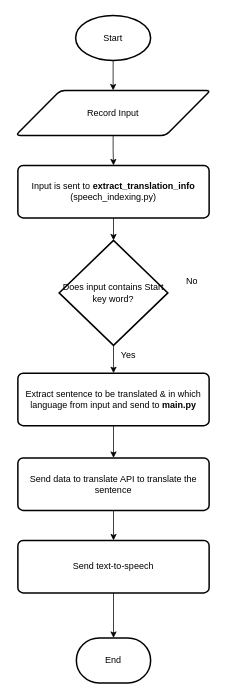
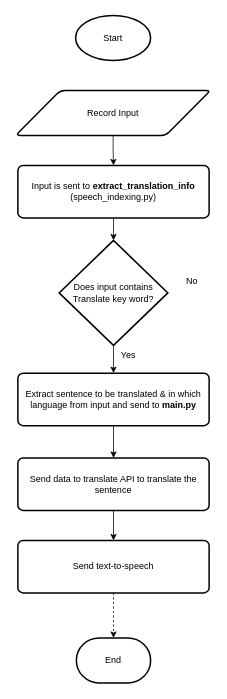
edge "Start" -> "Record Input": removed
node "Does input contains Start key word?": label "Does input contains Start key word?" -> "Does input contains Translate key word?"
edge "Send text-to-speech" -> "End": style solid -> dashed
